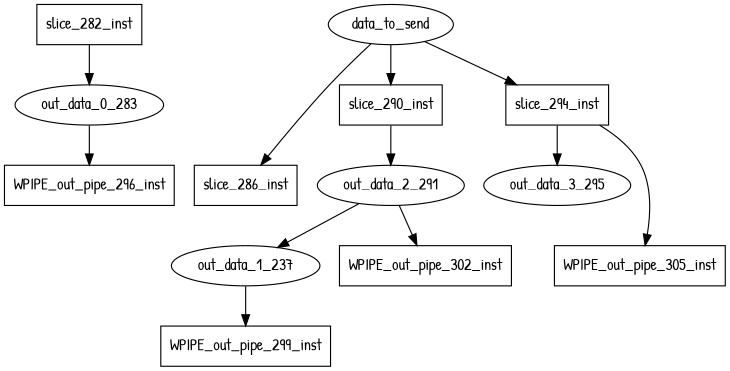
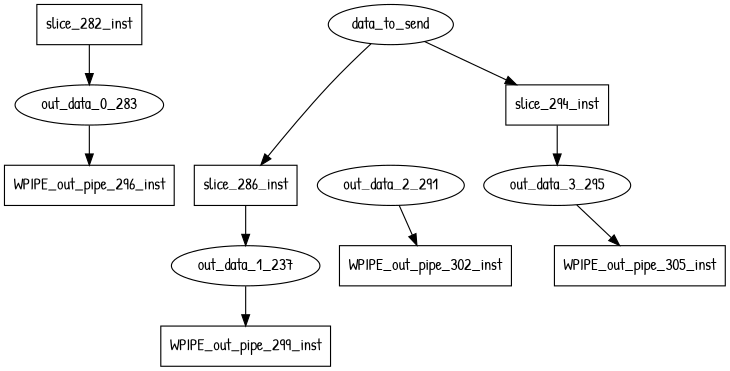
node "slice_290_inst": removed
edge "slice_294_inst" -> "WPIPE_out_pipe_305_inst": now "out_data_3_295" -> "WPIPE_out_pipe_305_inst"
edge "out_data_2_291" -> "out_data_1_237": now "slice_286_inst" -> "out_data_1_237"
